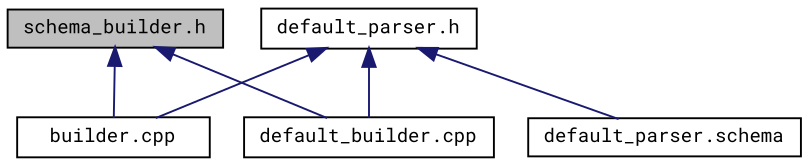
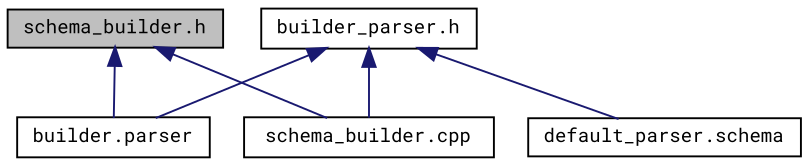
node "default_parser.h": label "default_parser.h" -> "builder_parser.h"
node "builder.cpp": label "builder.cpp" -> "builder.parser"
node "default_builder.cpp": label "default_builder.cpp" -> "schema_builder.cpp"
